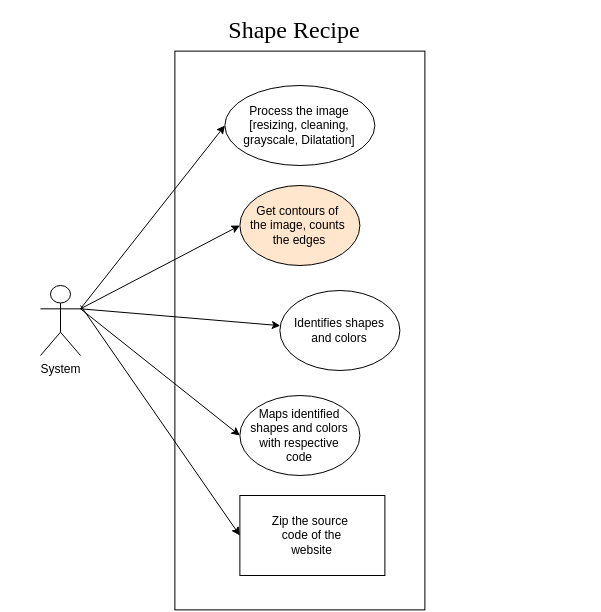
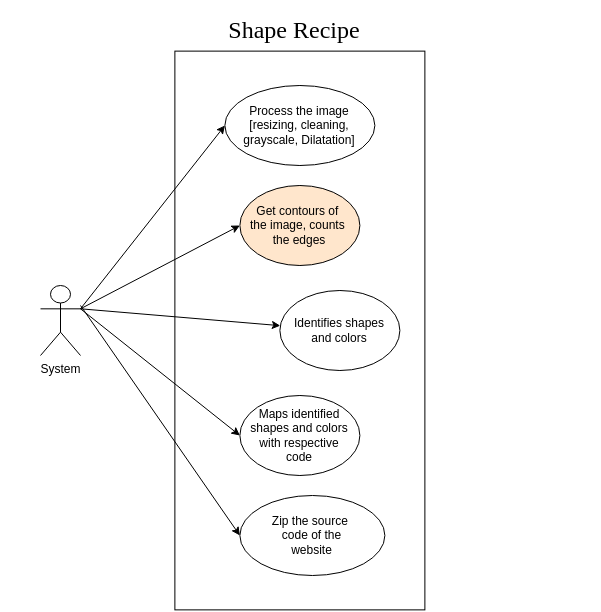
node "Zip the source code of the website": shape rectangle -> ellipse
